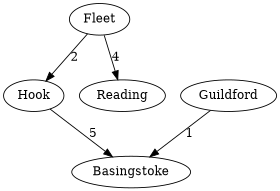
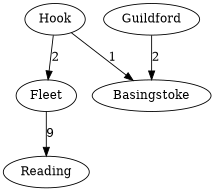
edge "Fleet" -> "Hook": reversed
edge "Fleet" -> "Reading": label "4" -> "9"
edge "Hook" -> "Basingstoke": label "5" -> "1"
edge "Guildford" -> "Basingstoke": label "1" -> "2"
